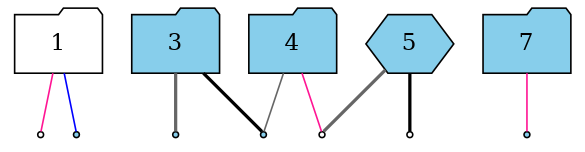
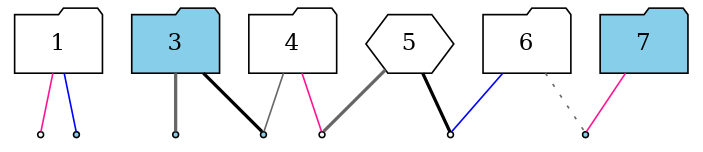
node "4": fillcolor skyblue -> white
node "5": fillcolor skyblue -> white
node "6": added
